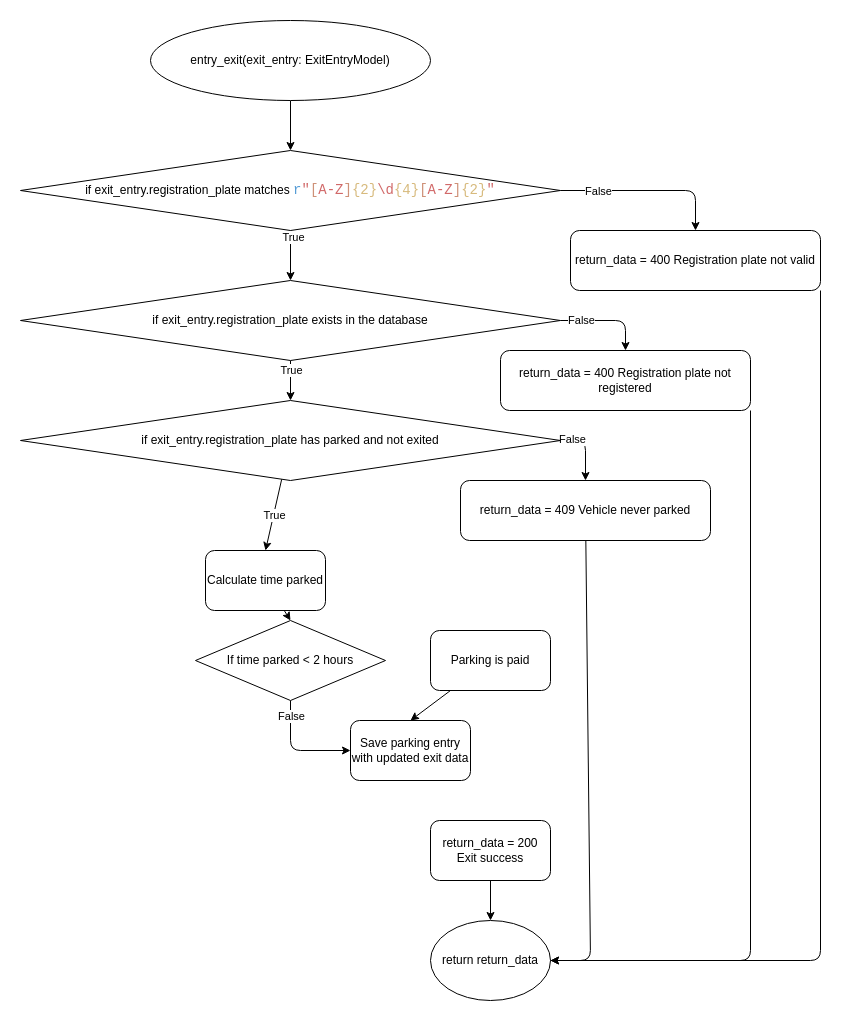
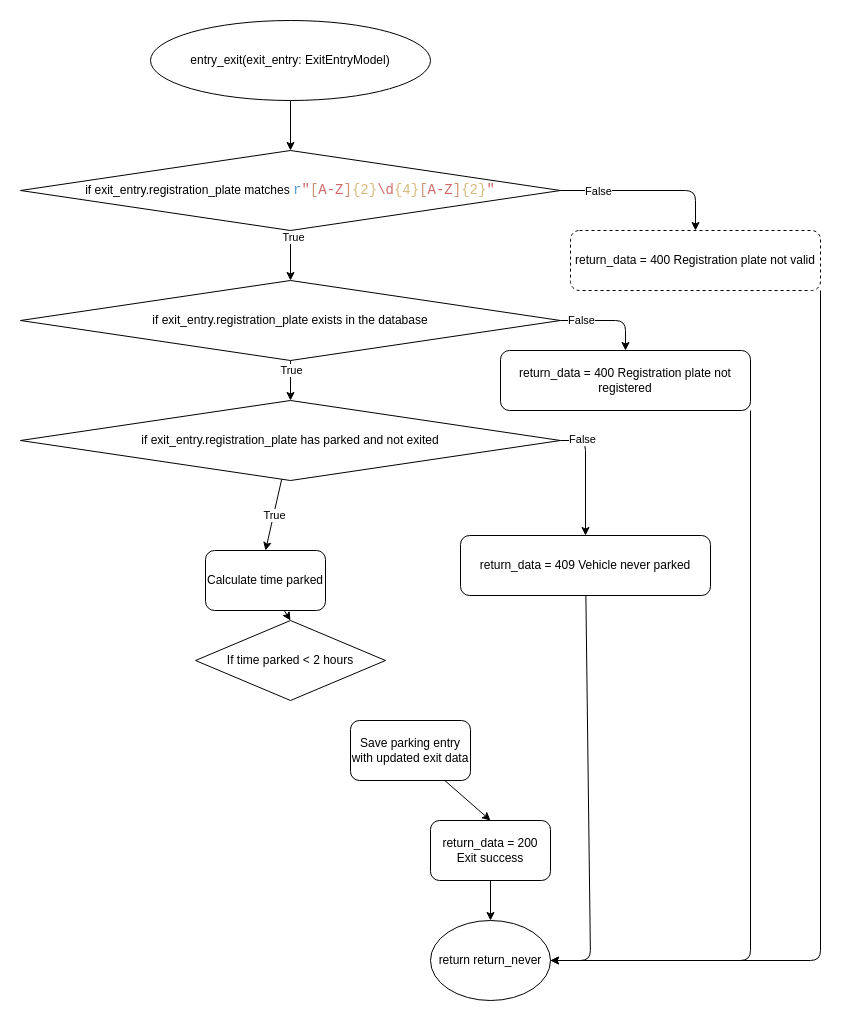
node "return_data = 400 Registration plate not valid": style solid -> dashed
node "return_data = 409 Vehicle never parked": moved (586, 511) -> (586, 566)
node "Parking is paid": removed
edge "Parking is paid" -> "Save parking entry with updated exit data": removed
edge "If time parked < 2 hours" -> "Save parking entry with updated exit data": removed, label "False"
edge "Save parking entry with updated exit data" -> "return_data = 200 Exit success": added
node "return return_data": label "return return_data" -> "return return_never"
